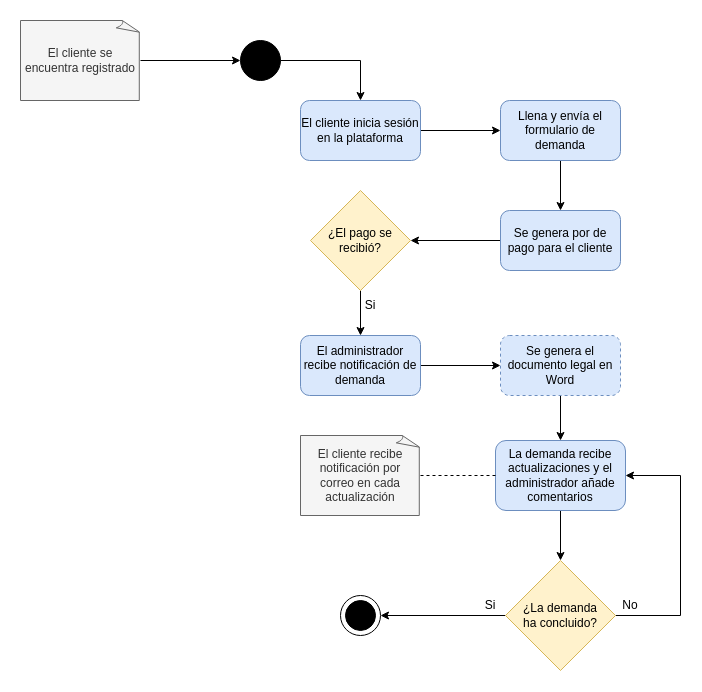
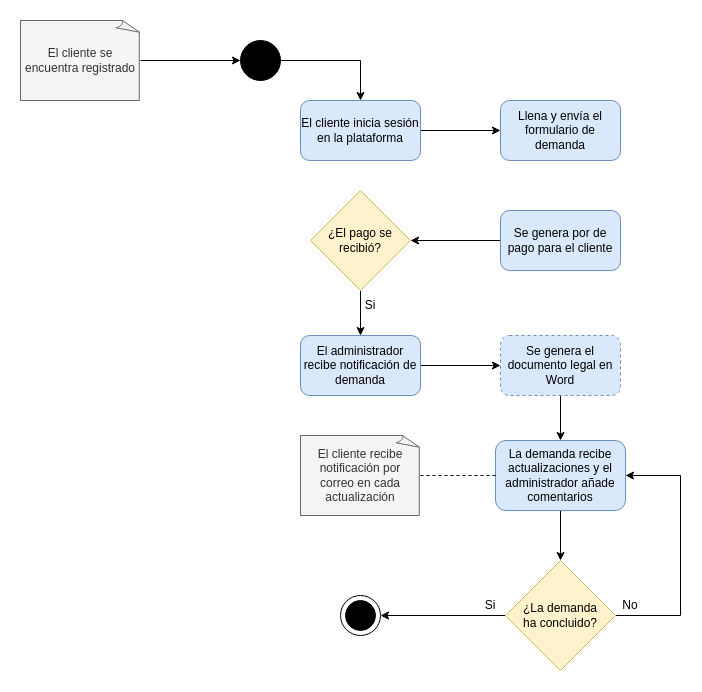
edge "Llena y envía el formulario de demanda" -> "Se genera por de pago para el cliente": removed
